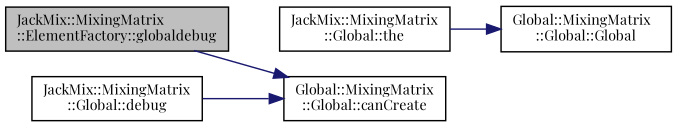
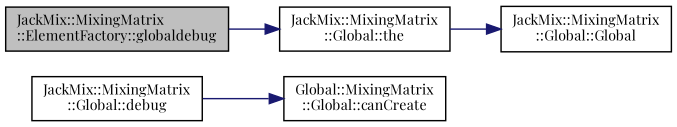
node "Global::MixingMatrix ::Global::Global": label "Global::MixingMatrix ::Global::Global" -> "JackMix::MixingMatrix ::Global::Global"
edge "JackMix::MixingMatrix ::ElementFactory::globaldebug" -> "Global::MixingMatrix ::Global::canCreate": now "JackMix::MixingMatrix ::ElementFactory::globaldebug" -> "JackMix::MixingMatrix ::Global::the"
